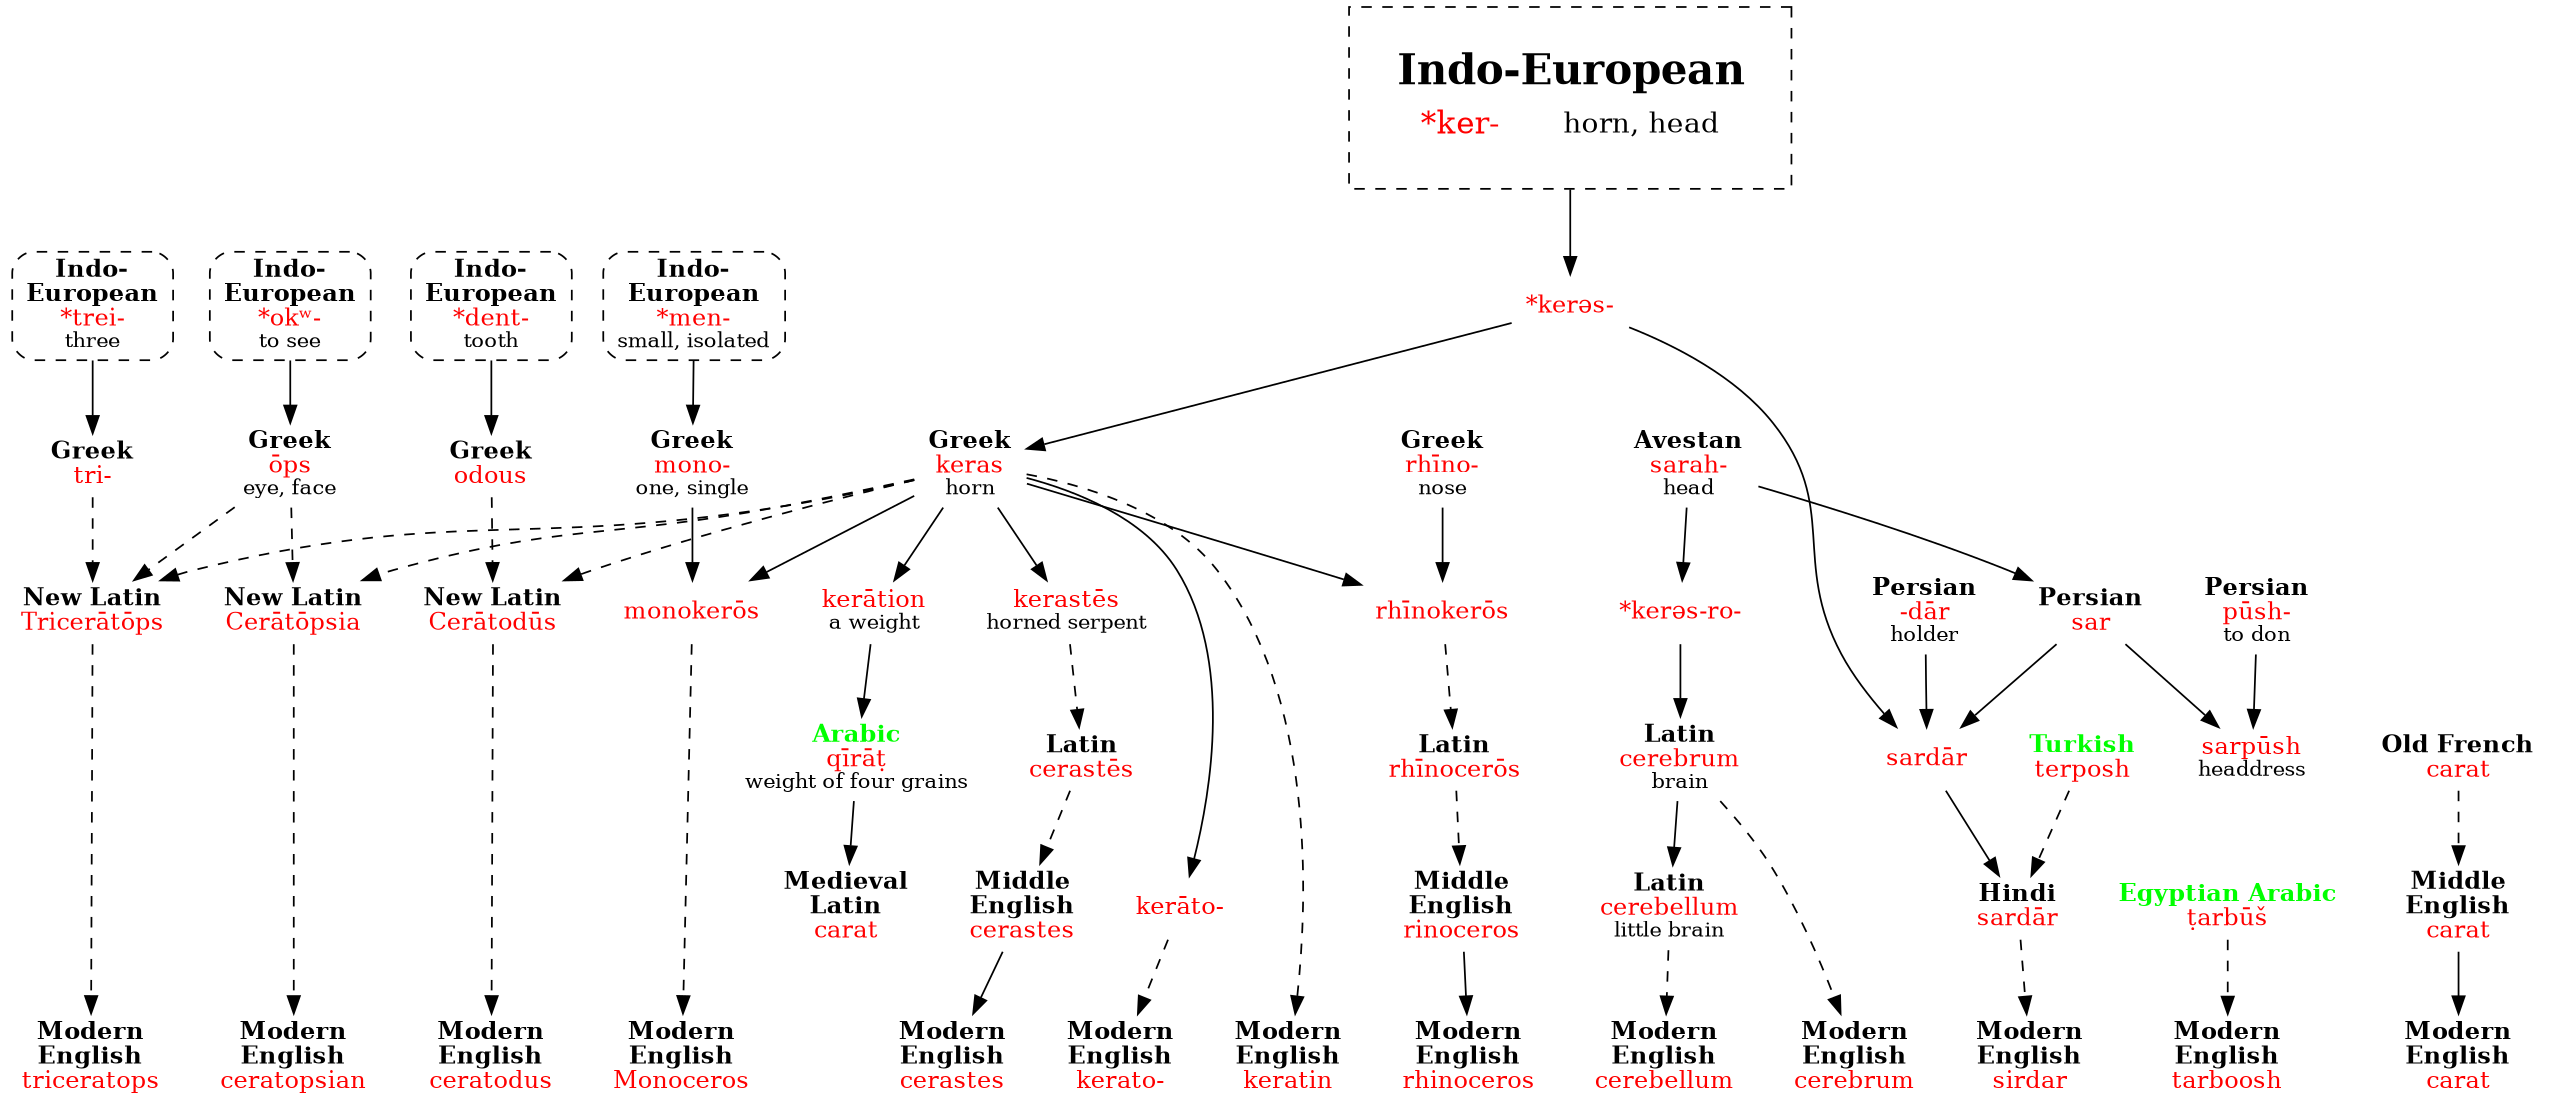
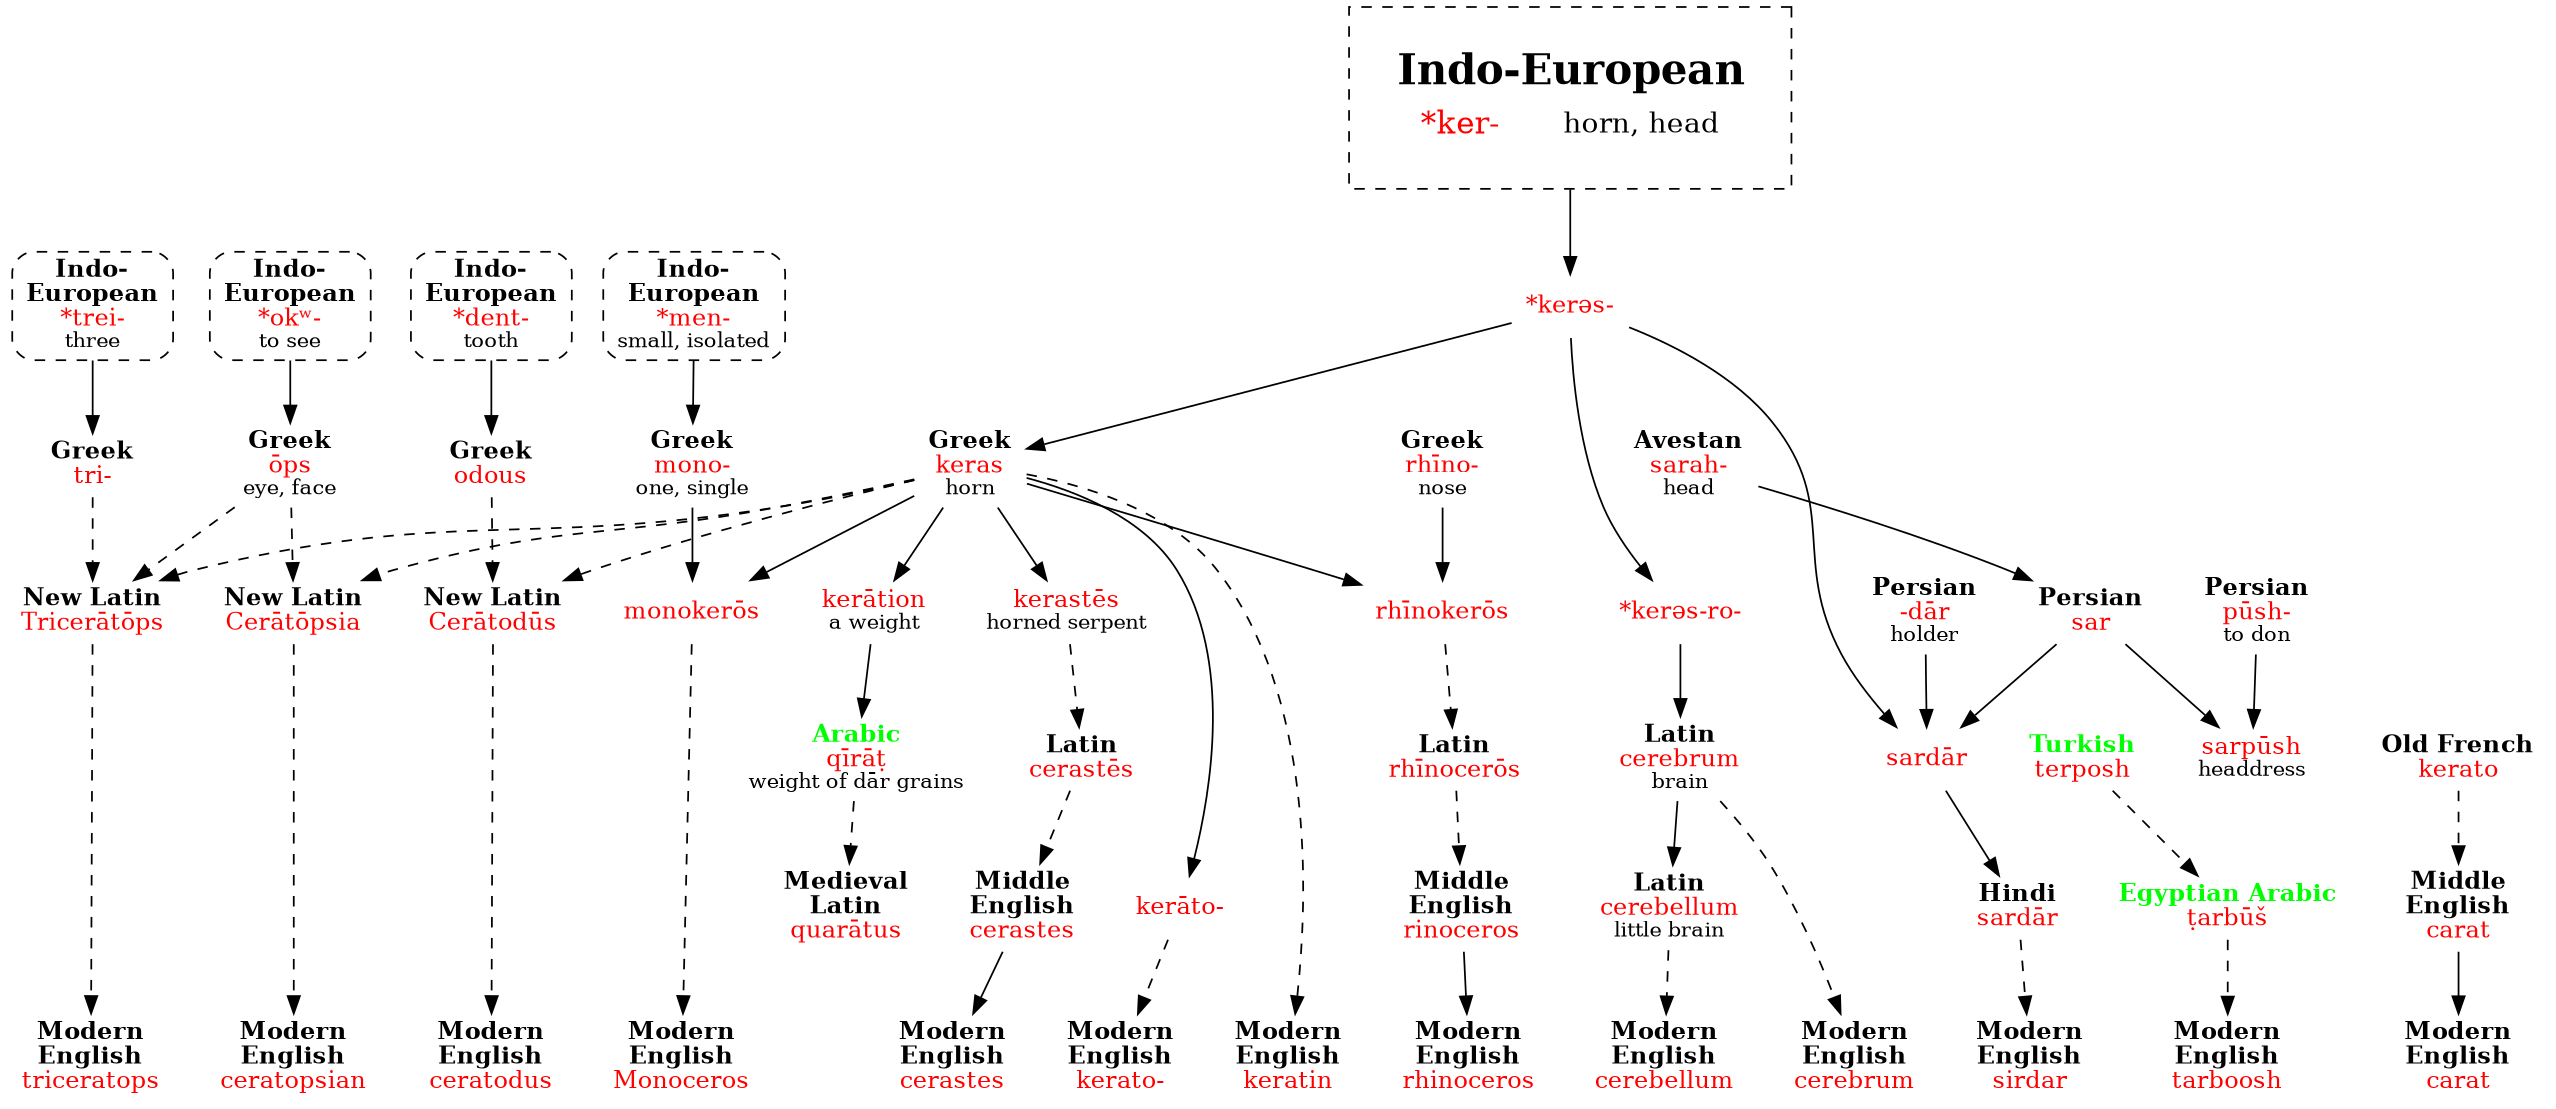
edge "Avestan" -> "*kerəs-ro-": now "*kerəs-" -> "*kerəs-ro-"
node "Old French": text "carat" -> "kerato"
node "Arabic": text "weight of four grains" -> "weight of dār grains"
edge "Arabic" -> "Medieval": style solid -> dashed
edge "Turkish" -> "Hindi": now "Turkish" -> "Egyptian Arabic"
node "Medieval": text "carat" -> "quarātus"
